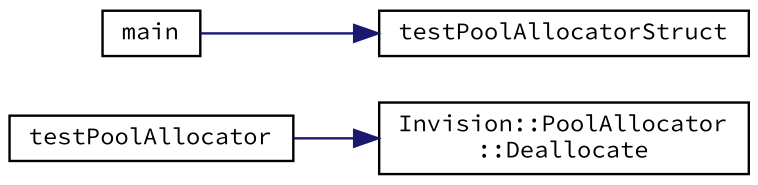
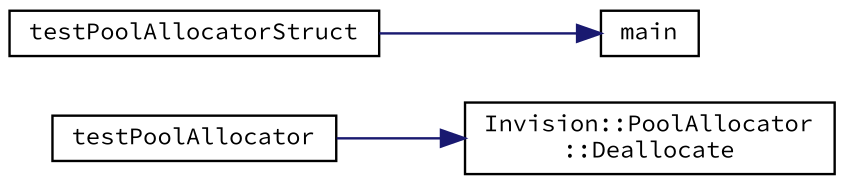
edge "main" -> "testPoolAllocatorStruct": reversed
